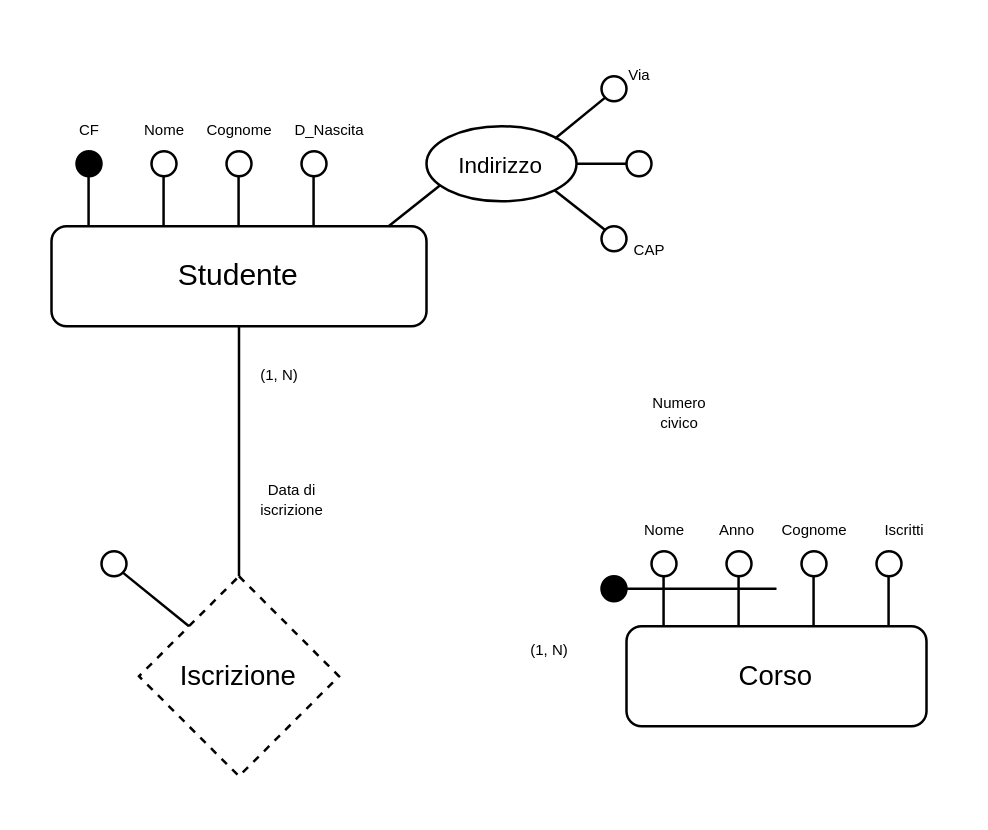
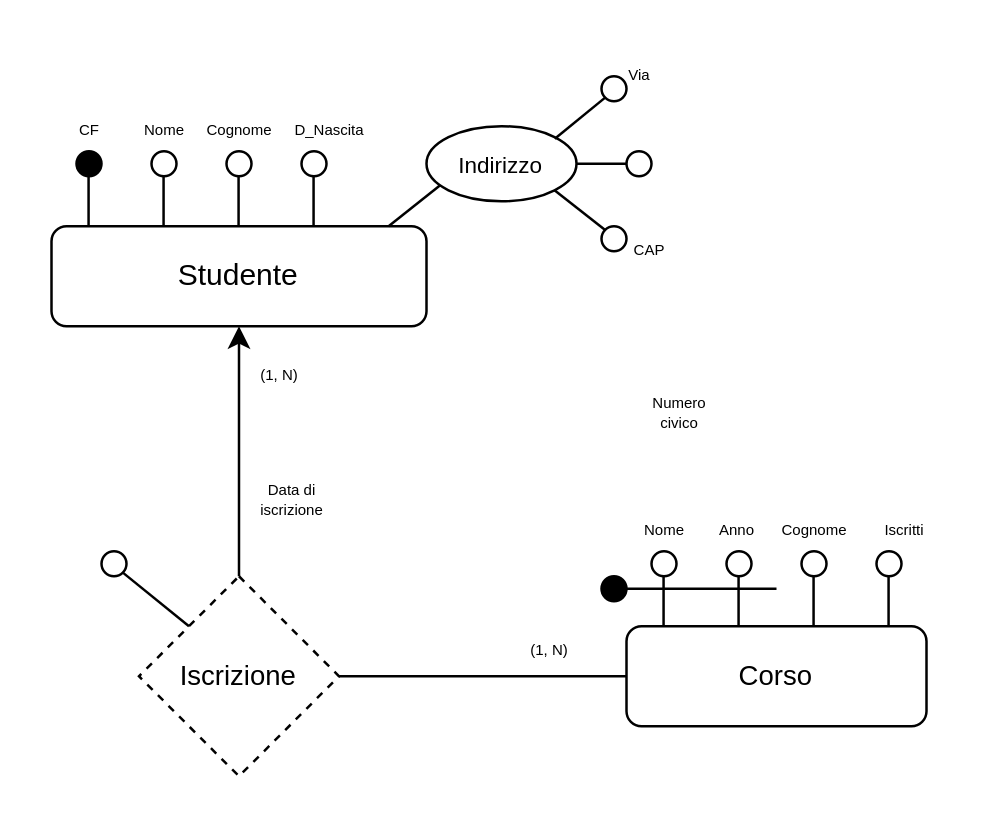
edge "Studente" -- "Iscrizione": arrowhead none -> classic
edge "Iscrizione" -- "Corso": added
